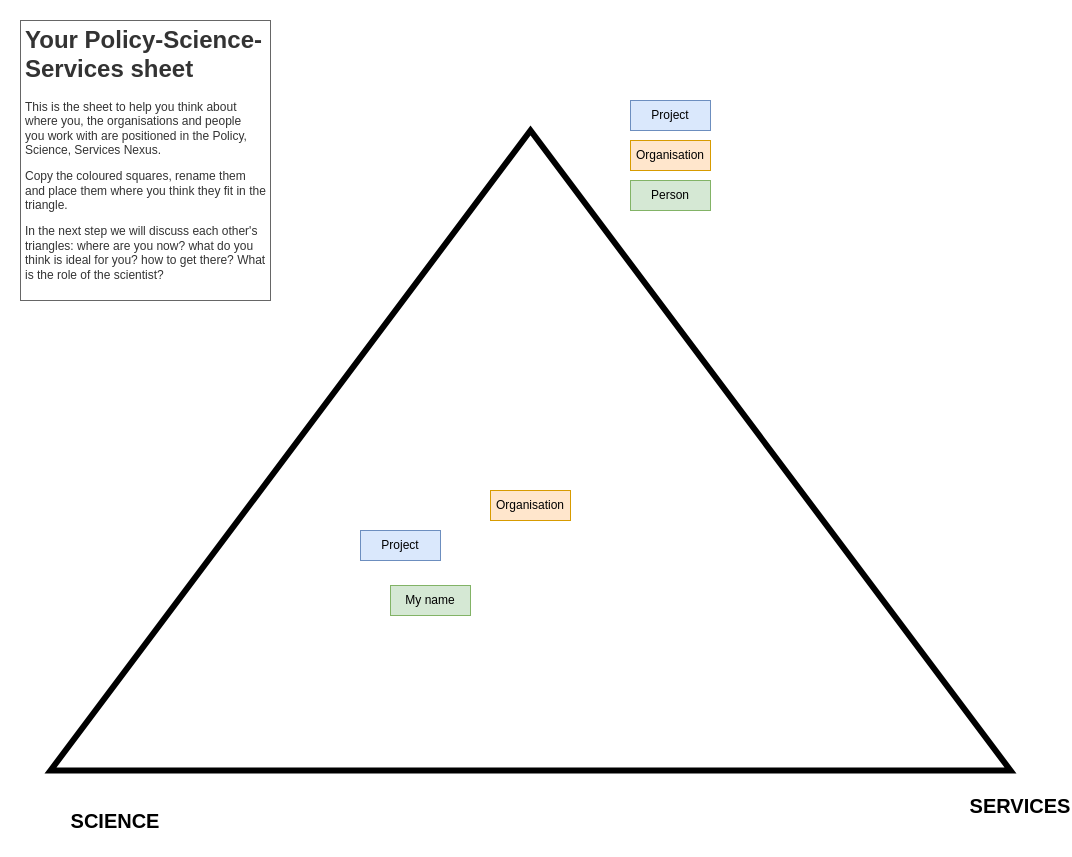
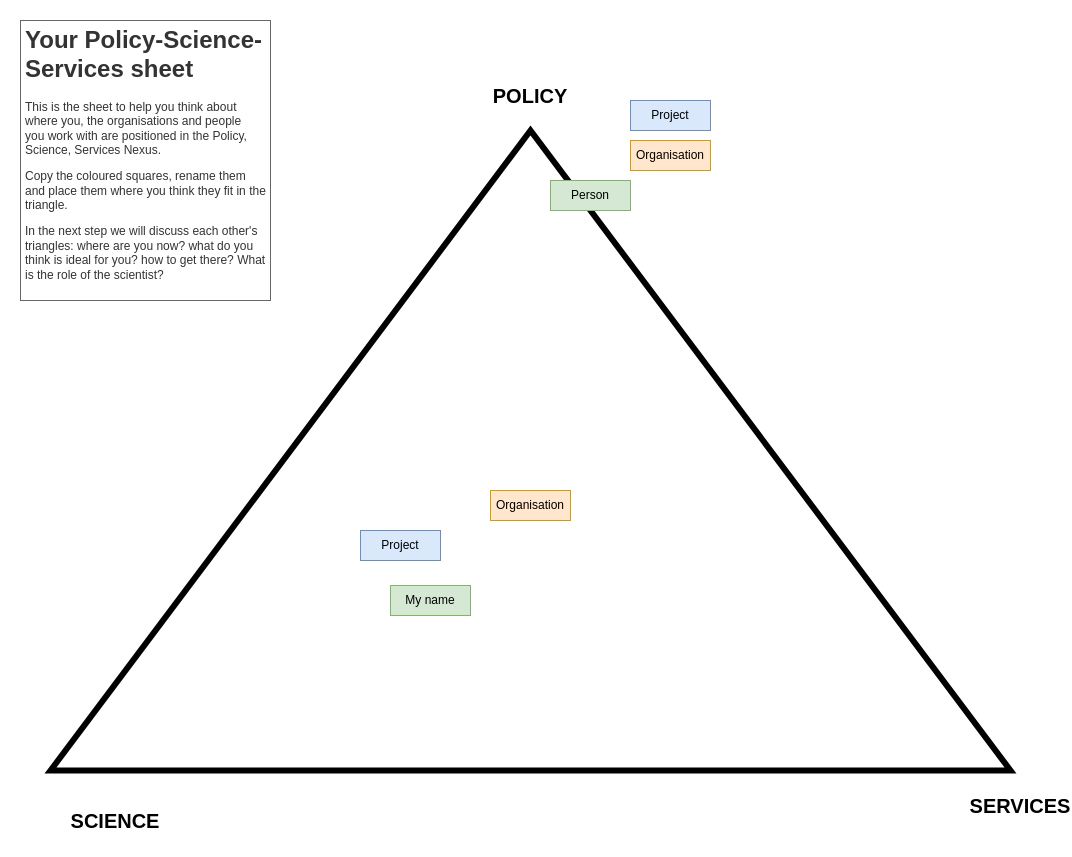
node "POLICY": added
node "Person": moved (671, 196) -> (591, 196)
